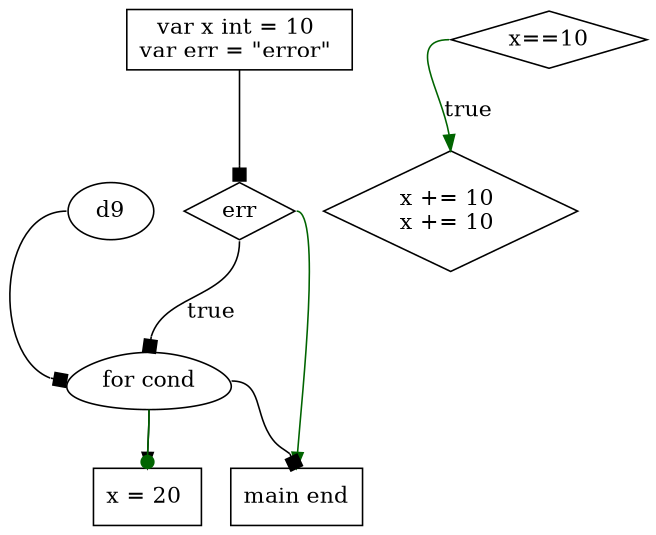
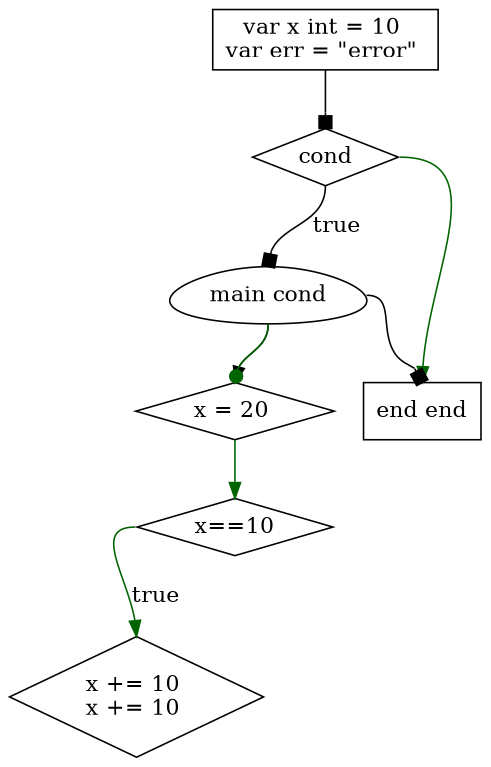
node "d9": removed
node "err": label "err" -> "cond"
node "for cond": label "for cond" -> "main cond"
edge "x = 20" -> "x==10": added
node "x = 20": shape box -> diamond
node "main end": label "main end" -> "end end"
